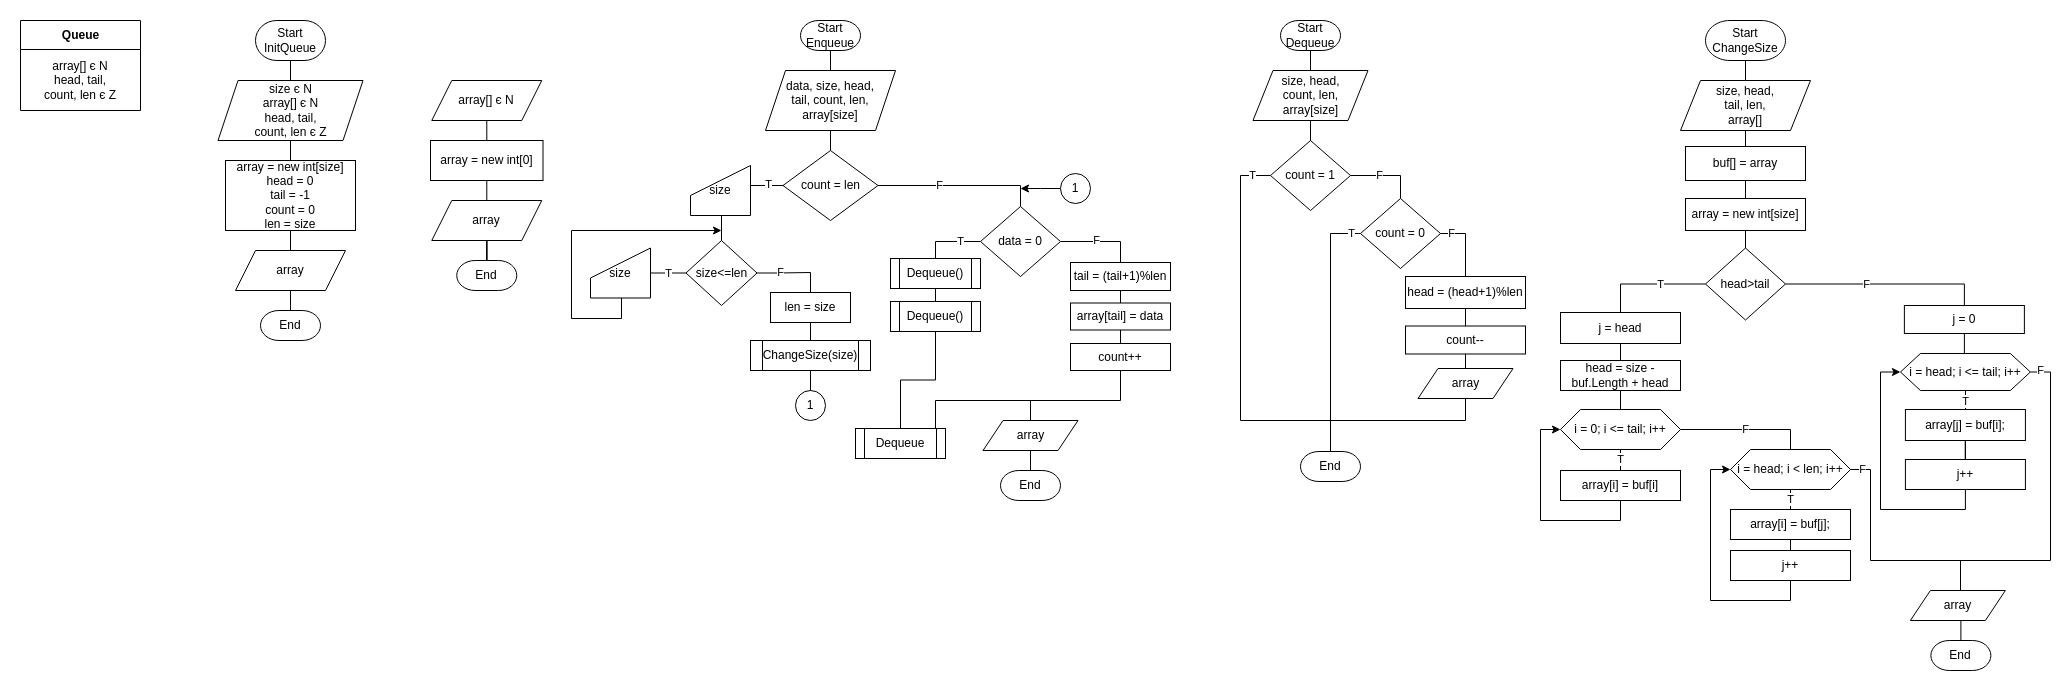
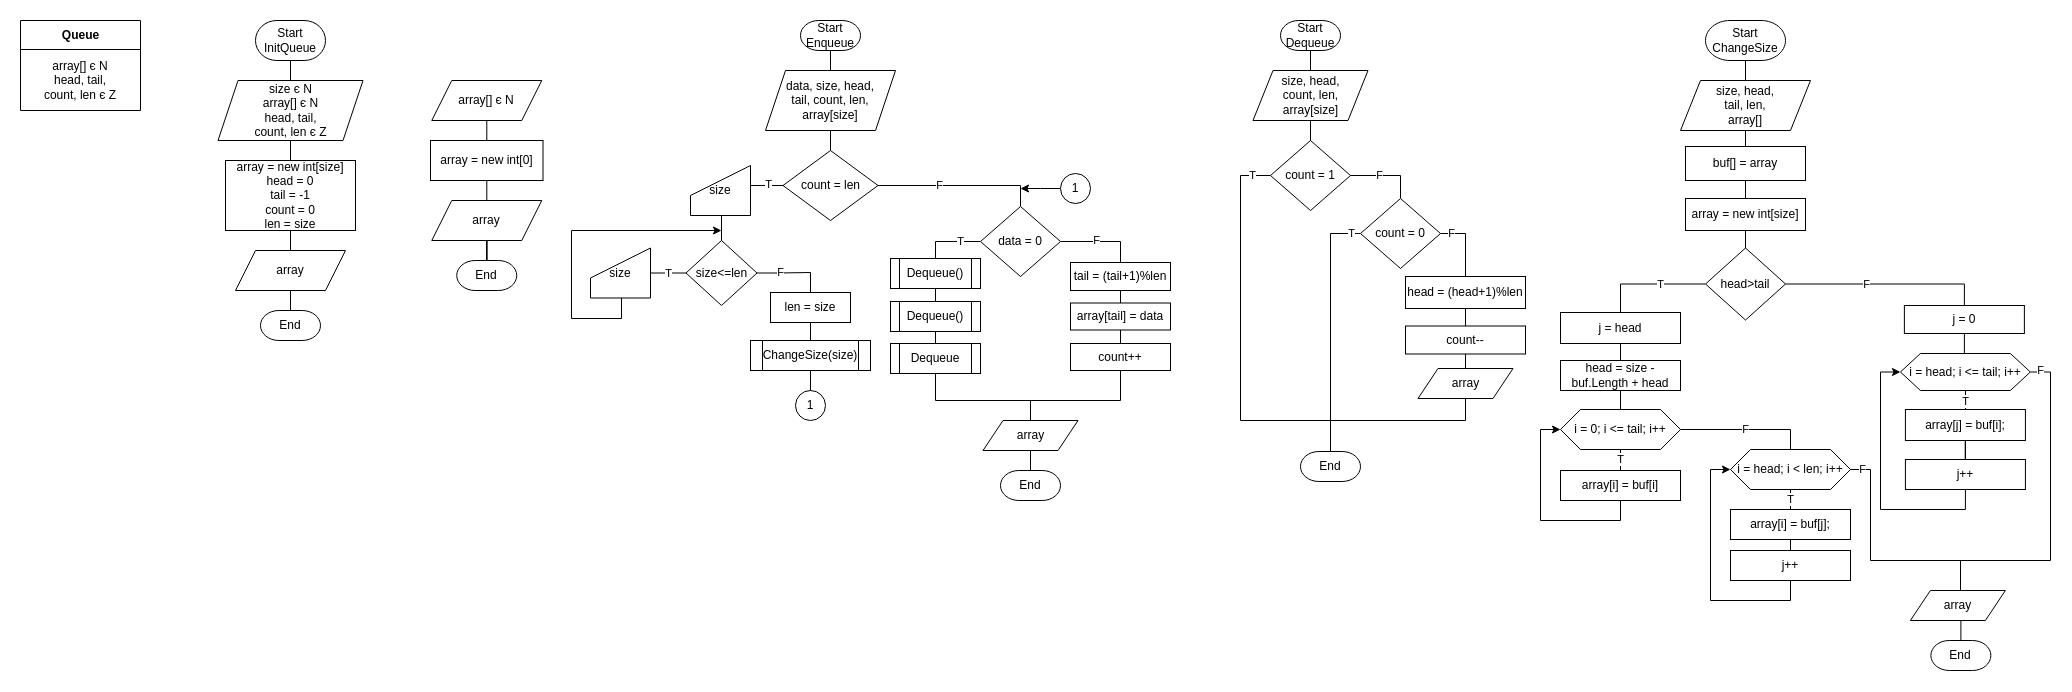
node "Dequeue": moved (901, 444) -> (936, 359)
